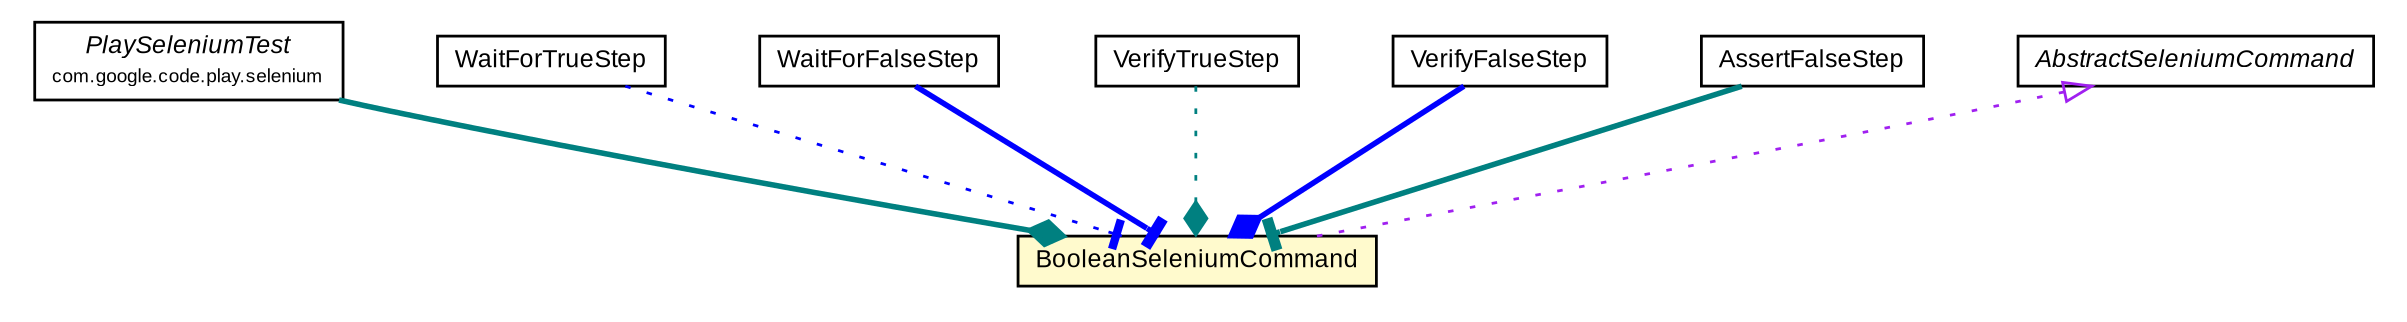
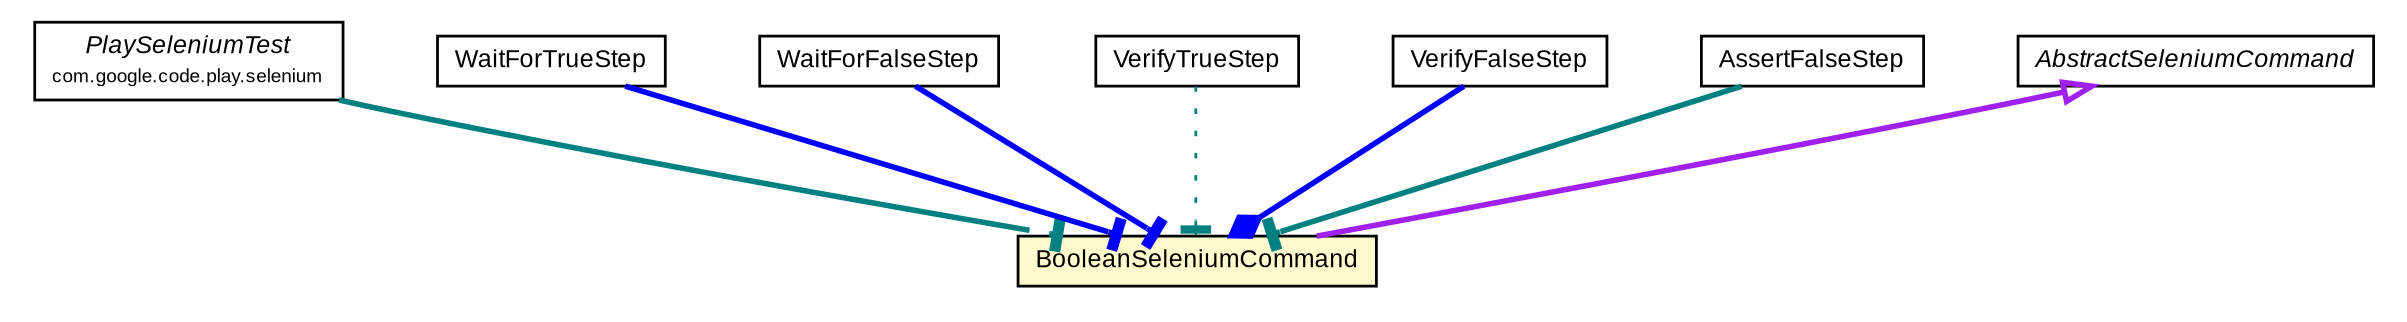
edge "VerifyTrueStep" -> "BooleanSeleniumCommand": arrowhead diamond -> tee
edge "WaitForTrueStep" -> "BooleanSeleniumCommand": style dotted -> bold
edge "BooleanSeleniumCommand" -> "AbstractSeleniumCommand": style dotted -> bold
edge "PlaySeleniumTest" -> "BooleanSeleniumCommand": arrowhead diamond -> tee
